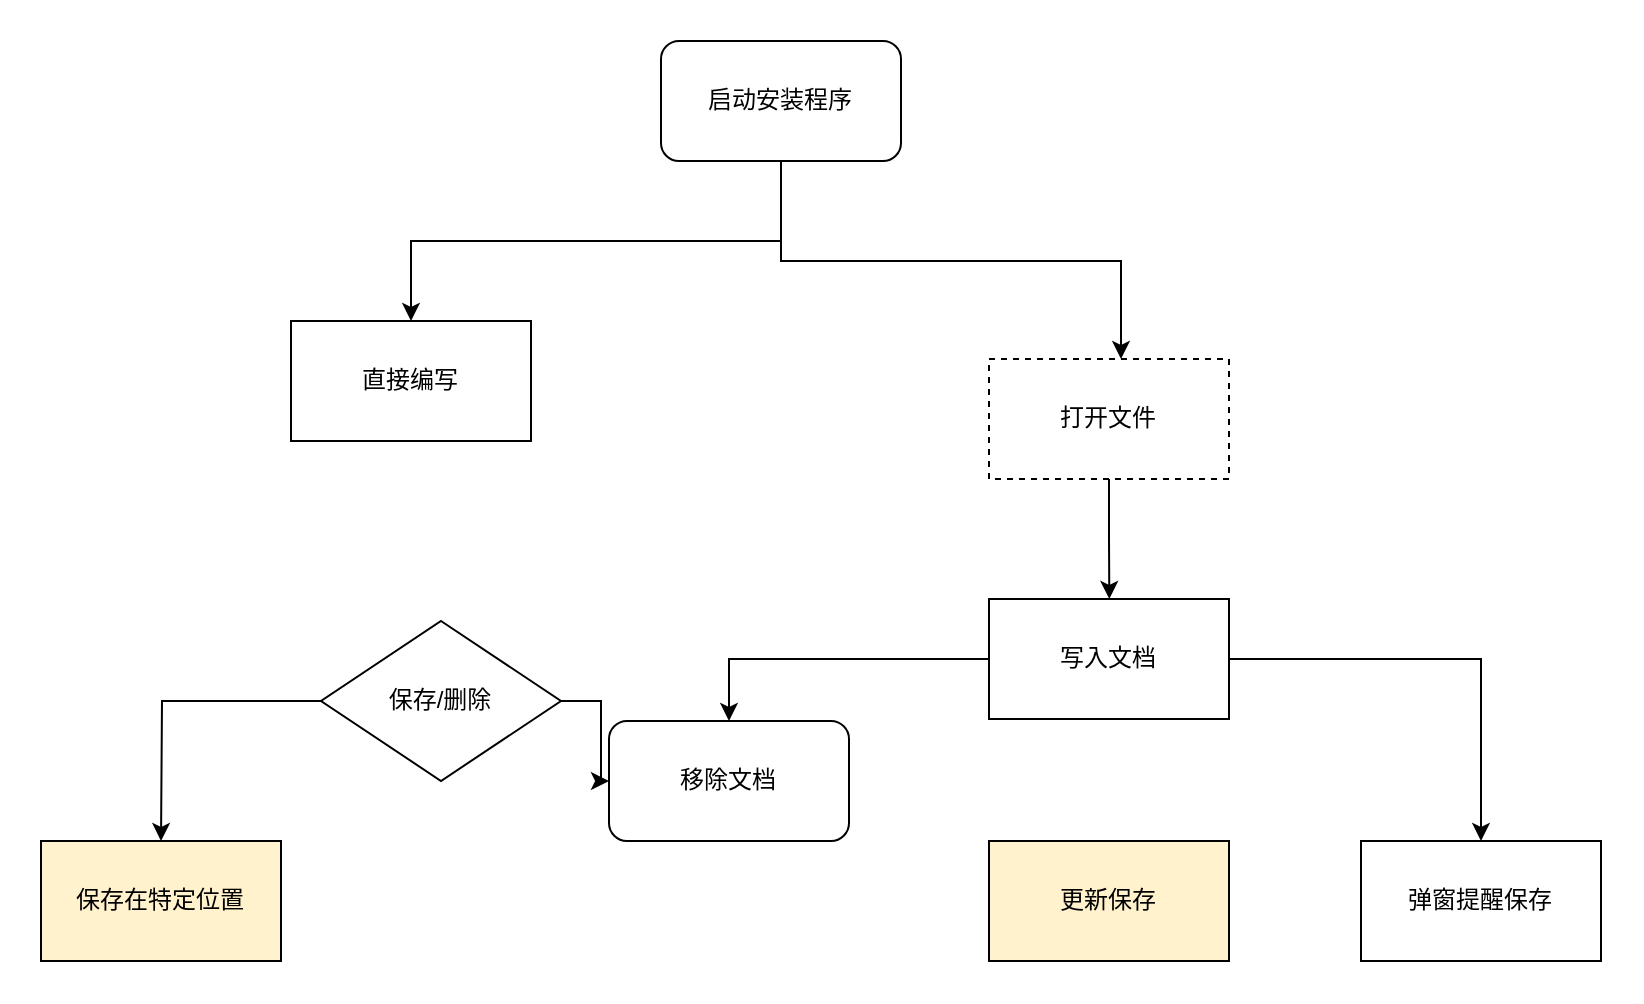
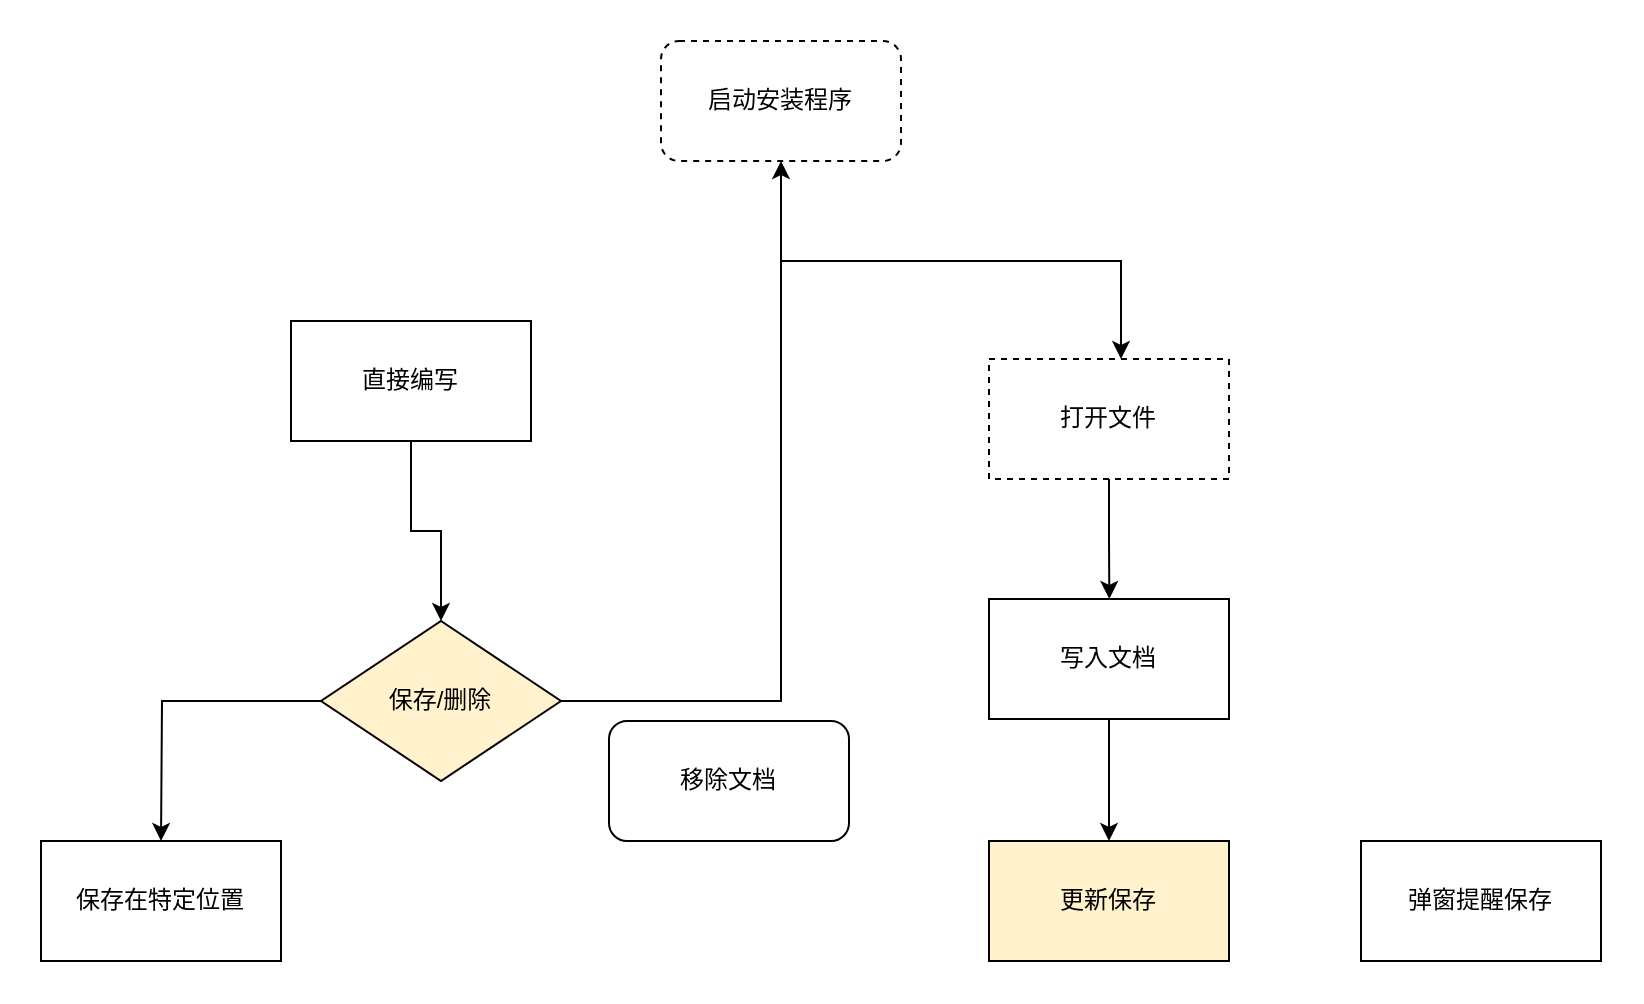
node "启动安装程序": style solid -> dashed
edge "启动安装程序" -> "直接编写": removed
edge "直接编写" -> "保存/删除": added
edge "写入文档" -> "移除文档": now "写入文档" -> "更新保存"
edge "写入文档" -> "弹窗提醒保存": removed
node "保存/删除": fillcolor #ffffff -> #fff2cc
edge "保存/删除" -> "移除文档": now "保存/删除" -> "启动安装程序"
node "保存在特定位置": fillcolor #fff2cc -> #ffffff
